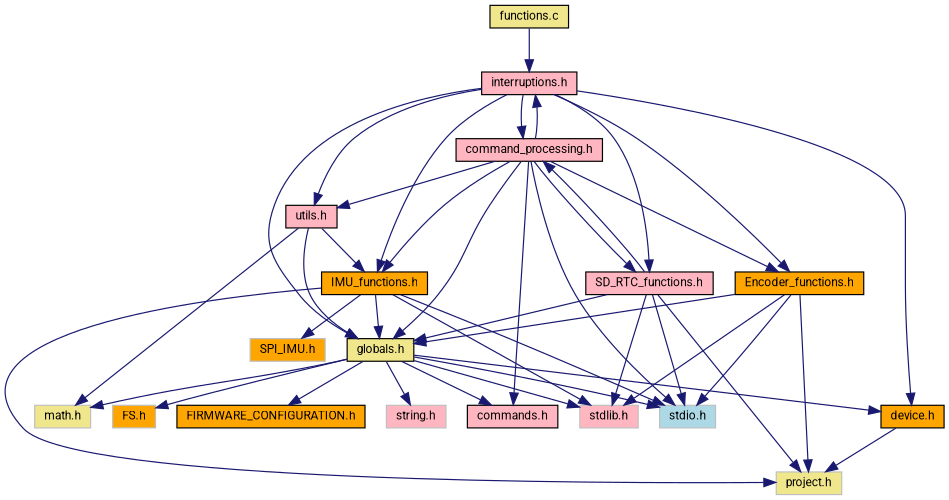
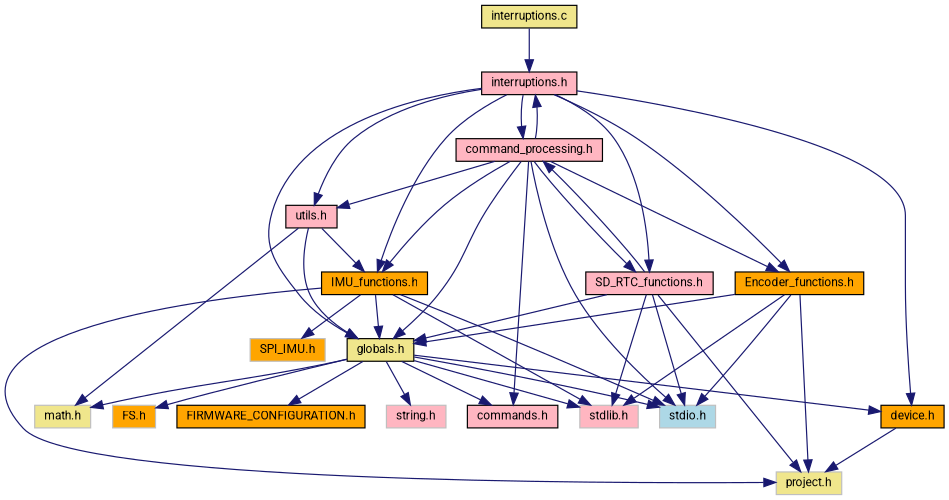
node "functions.c": label "functions.c" -> "interruptions.c"
